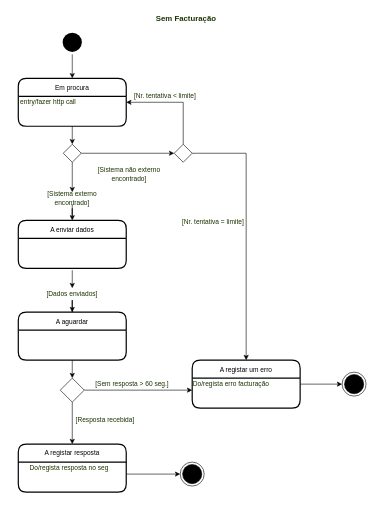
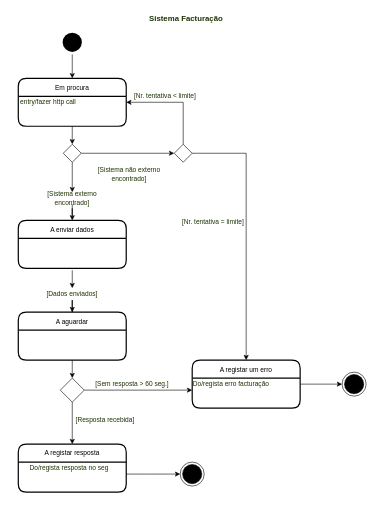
node "Sem Facturação": label "Sem Facturação" -> "Sistema Facturação"
